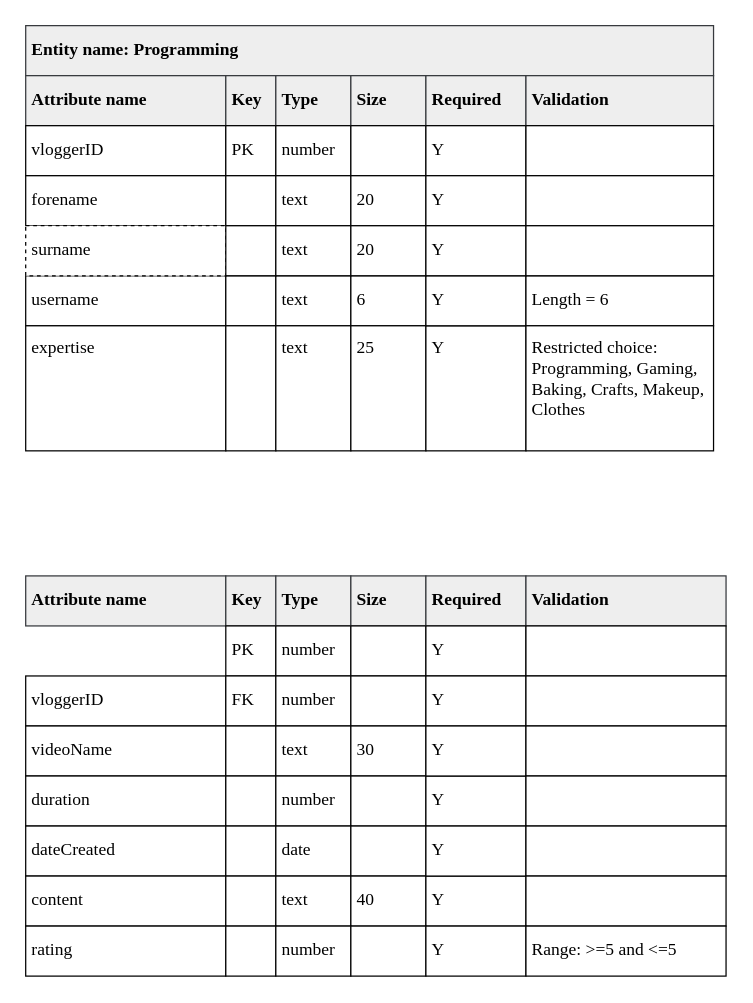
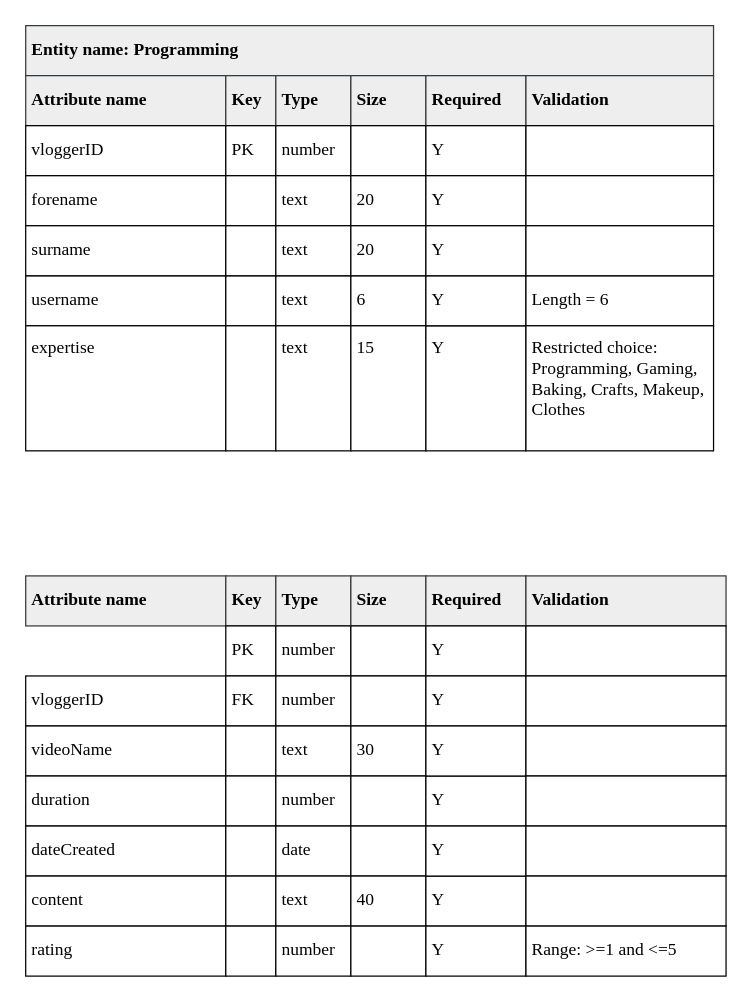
node "surname": style dashed -> solid
node "25": label "25" -> "15"
node "Range: >=5 and <=5": label "Range: >=5 and <=5" -> "Range: >=1 and <=5"
